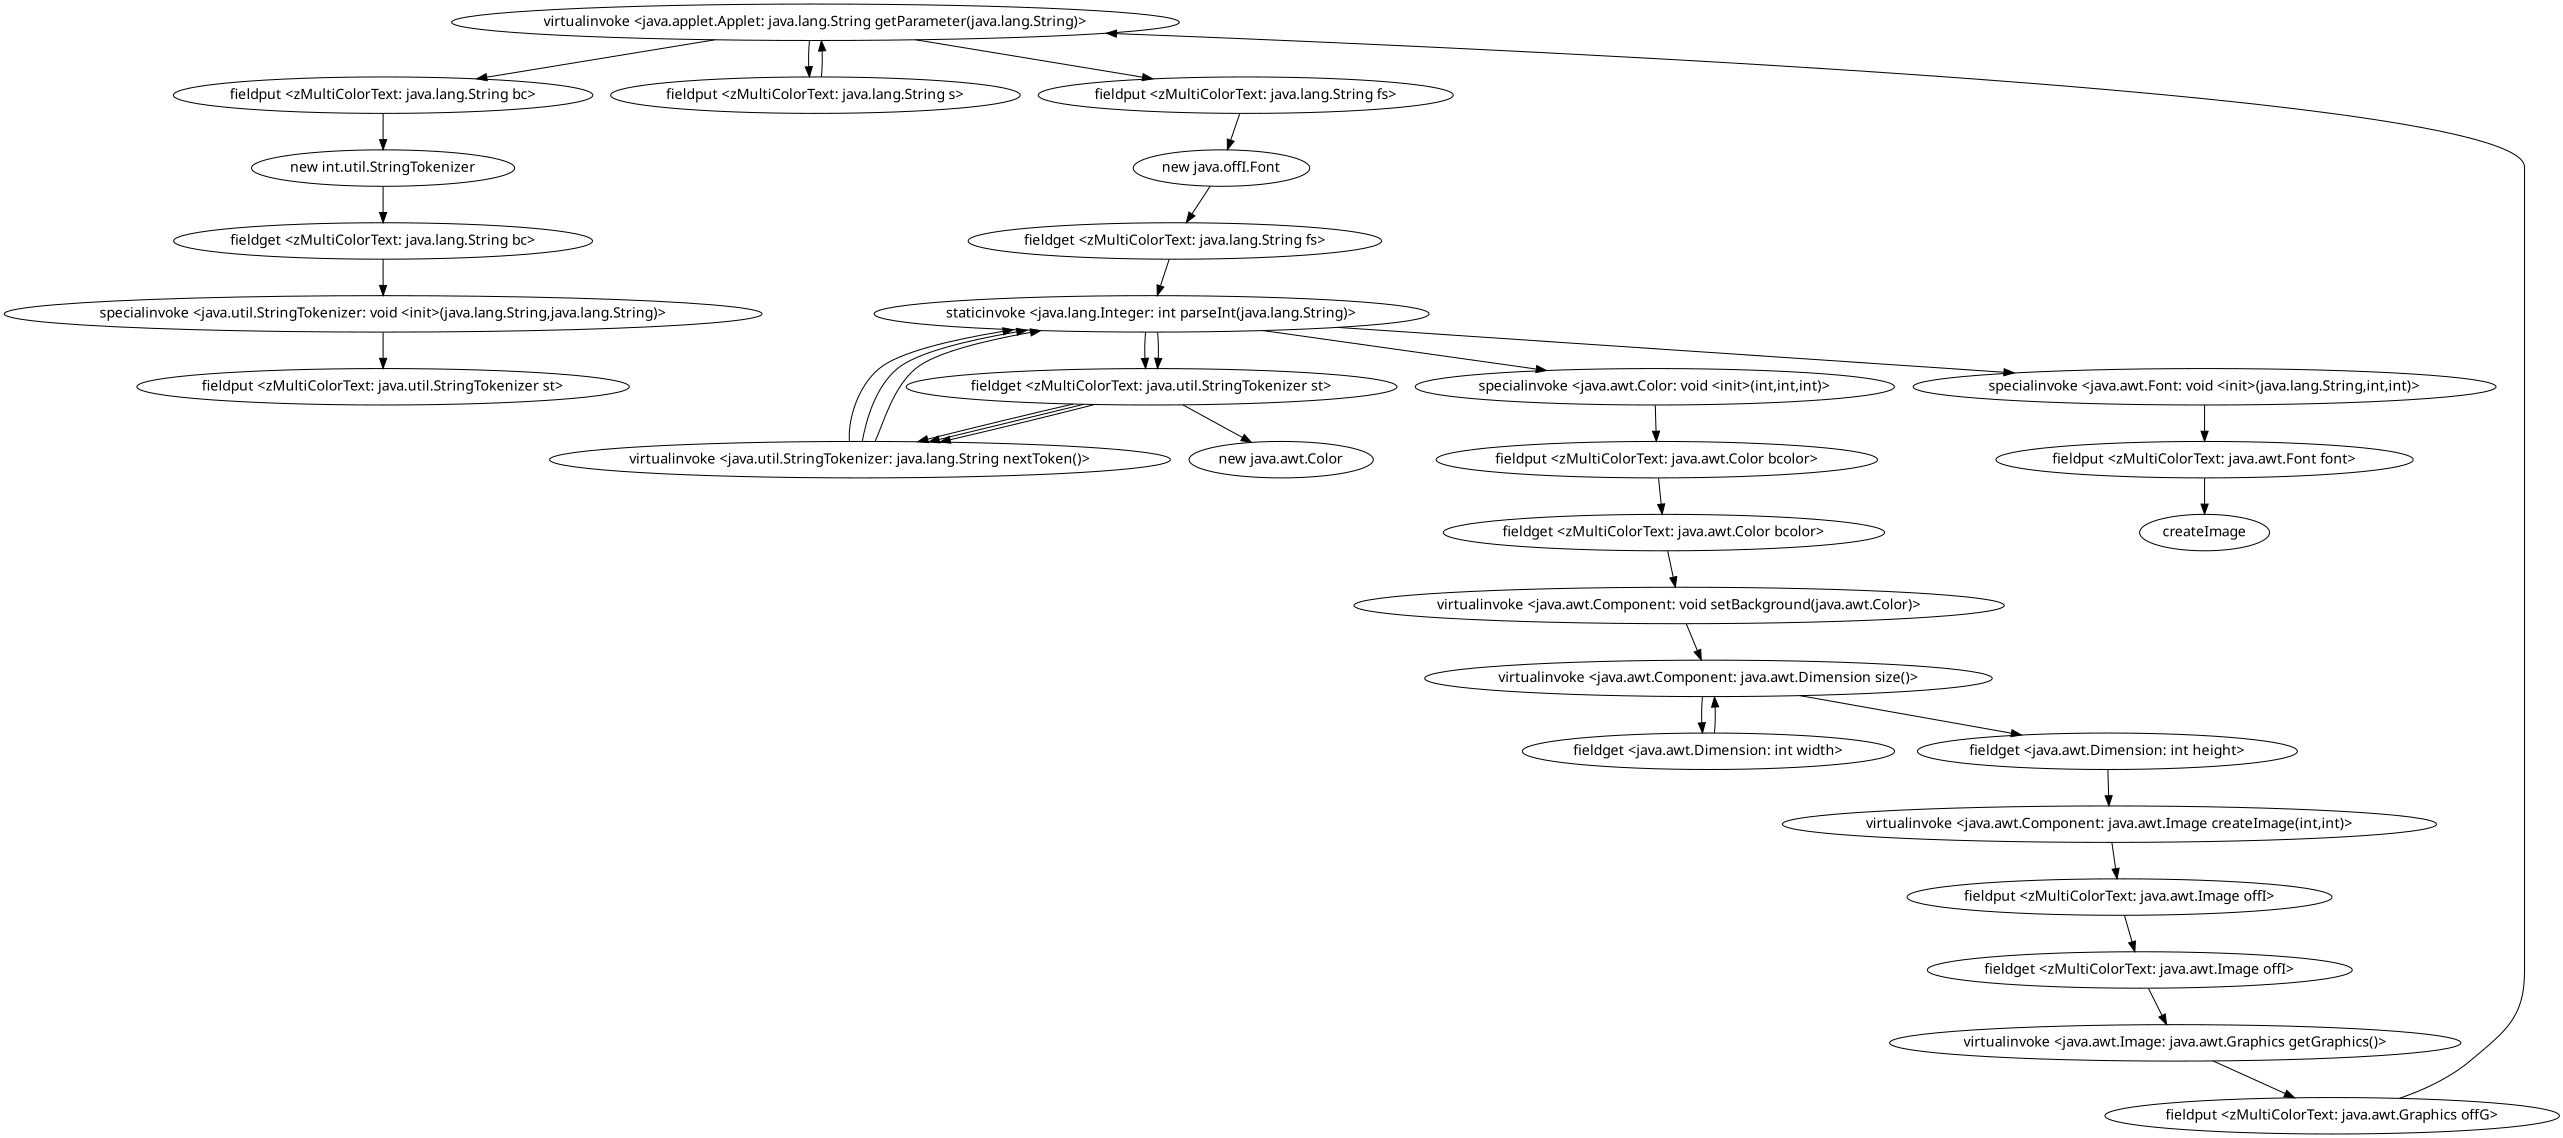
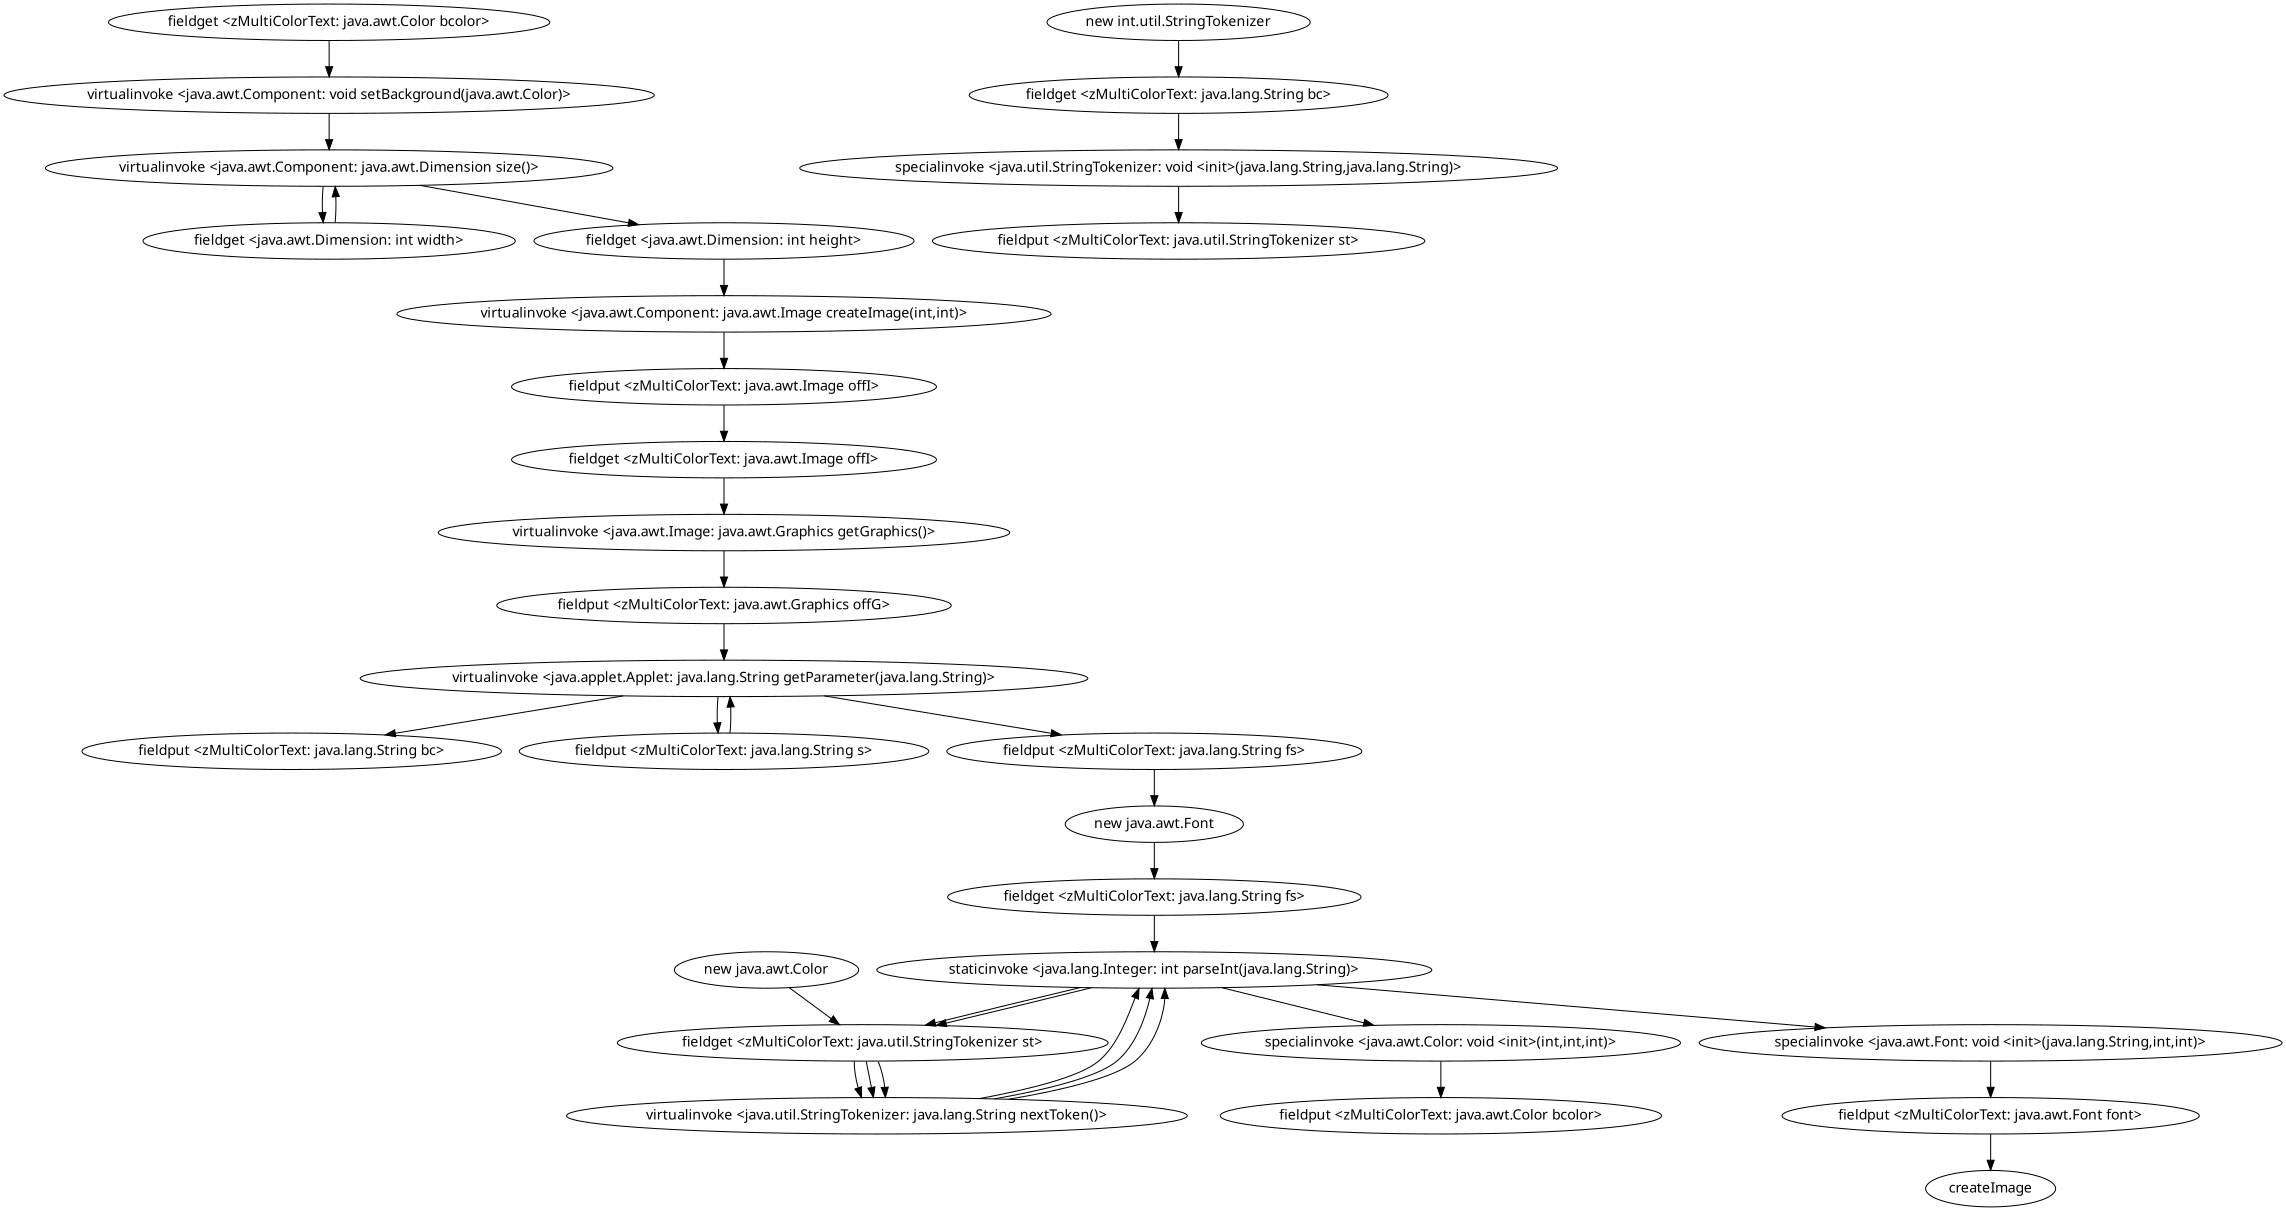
edge "fieldput <zMultiColorText: java.lang.String bc>" -> "new int.util.StringTokenizer": removed
node "new java.offI.Font": label "new java.offI.Font" -> "new java.awt.Font"
edge "fieldget <zMultiColorText: java.util.StringTokenizer st>" -> "new java.awt.Color": reversed
edge "fieldput <zMultiColorText: java.awt.Color bcolor>" -> "fieldget <zMultiColorText: java.awt.Color bcolor>": removed
